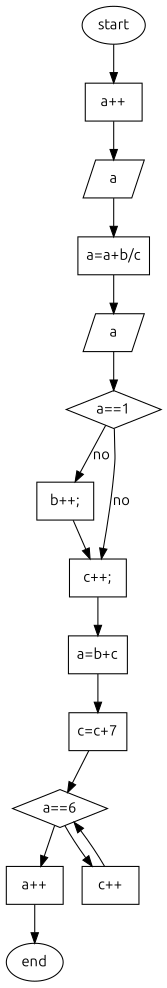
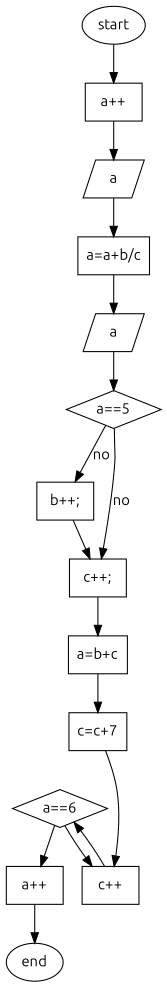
node "a==1": label "a==1" -> "a==5"
edge "c=c+7" -> "a==6": now "c=c+7" -> "c++"
